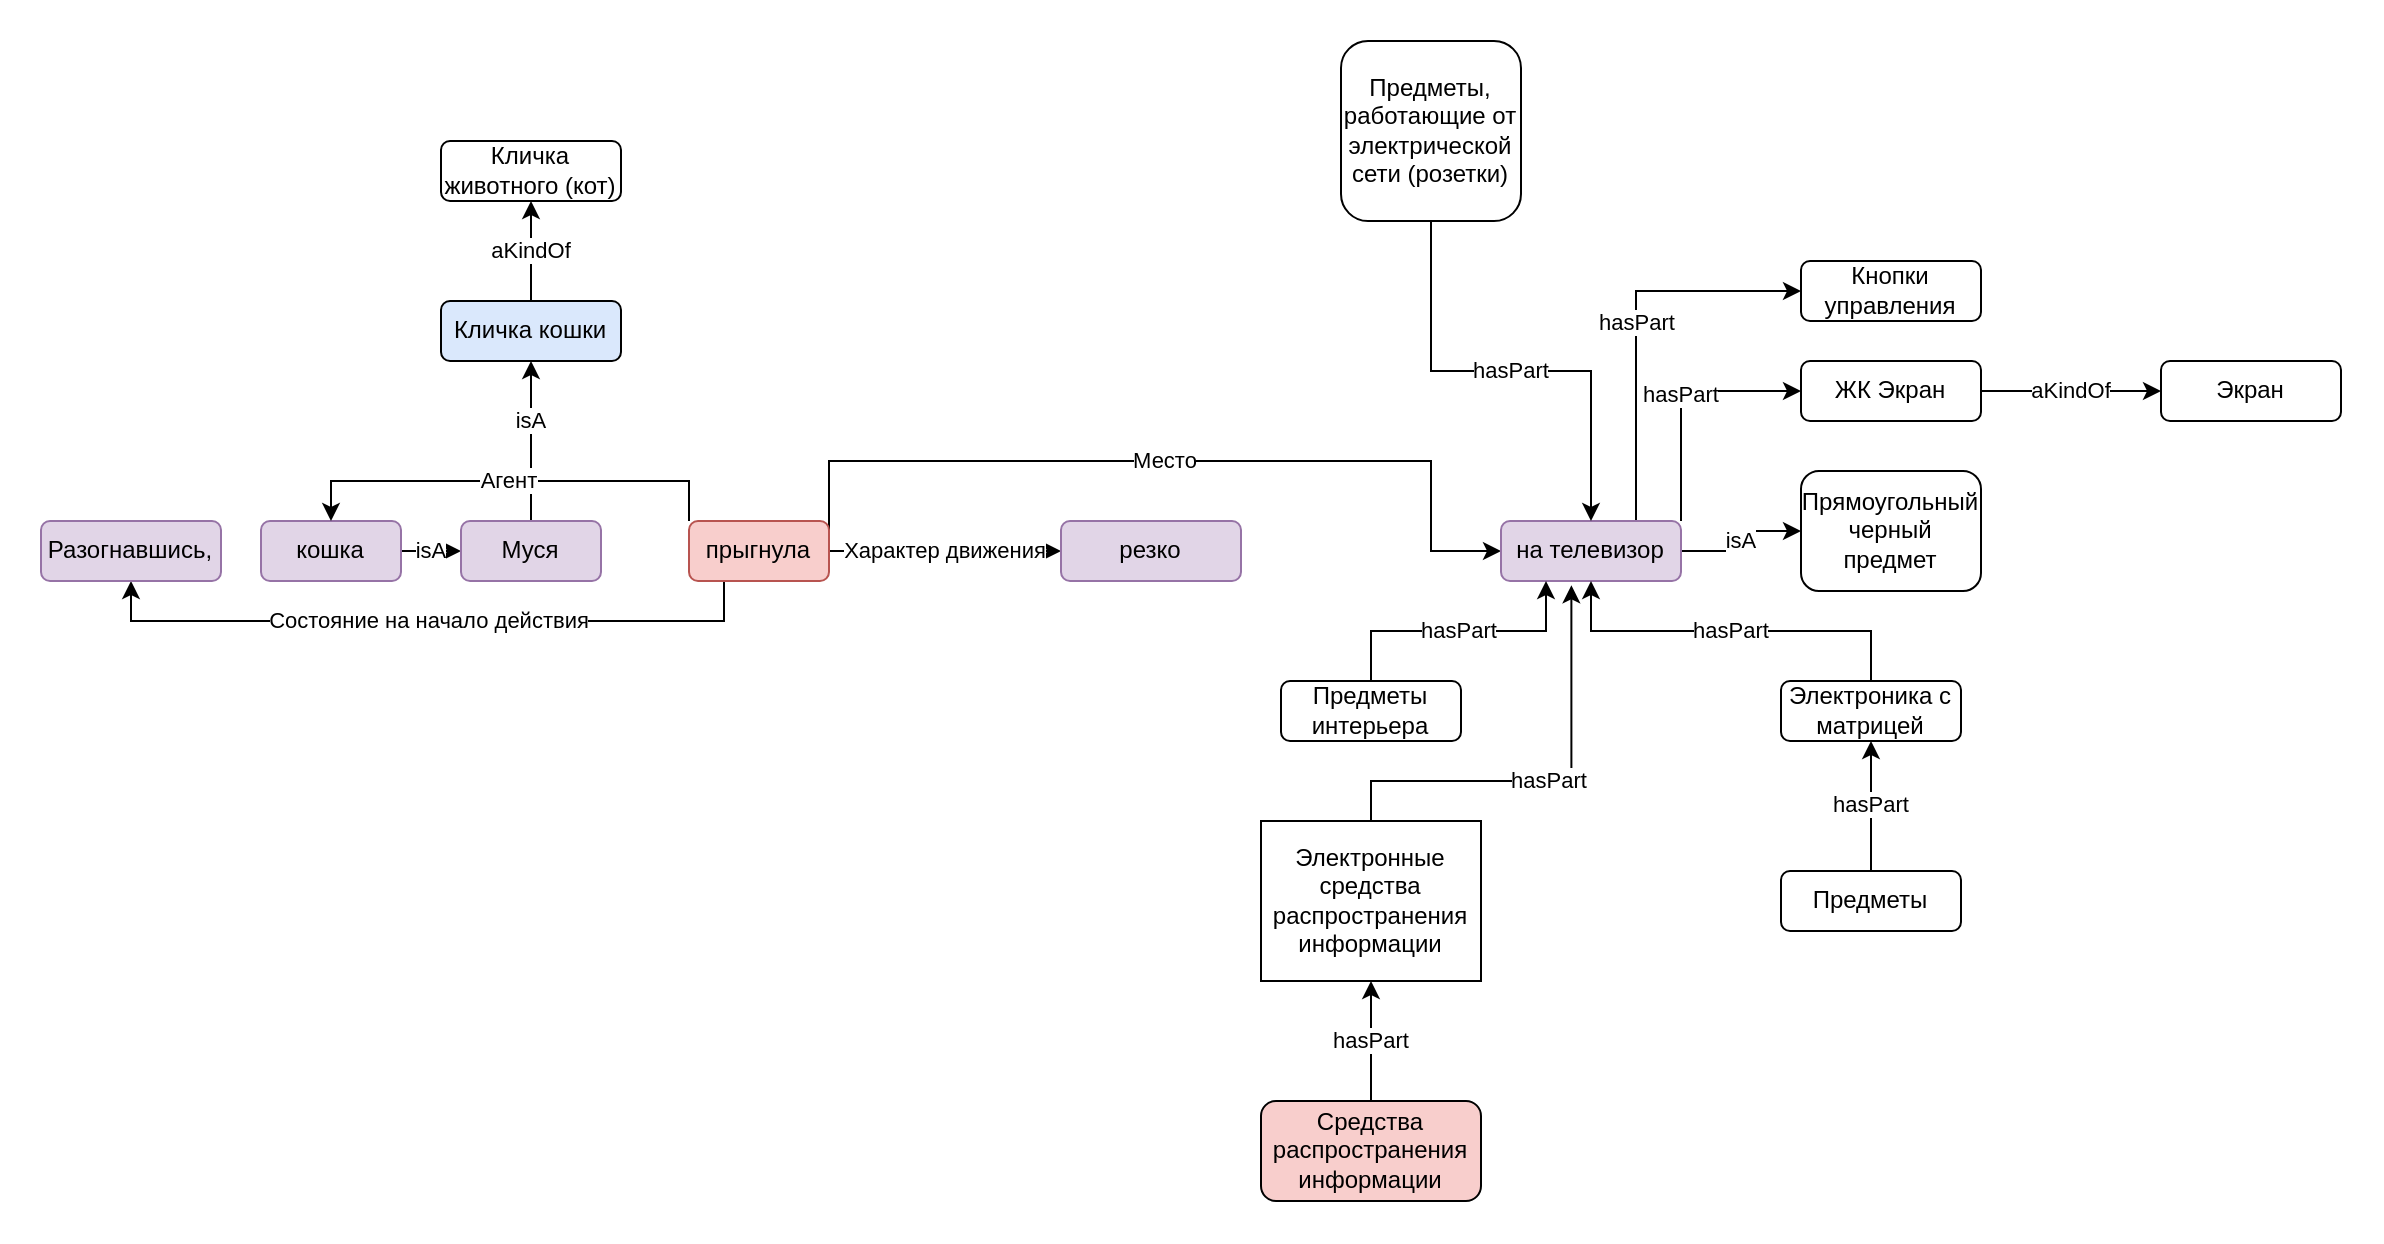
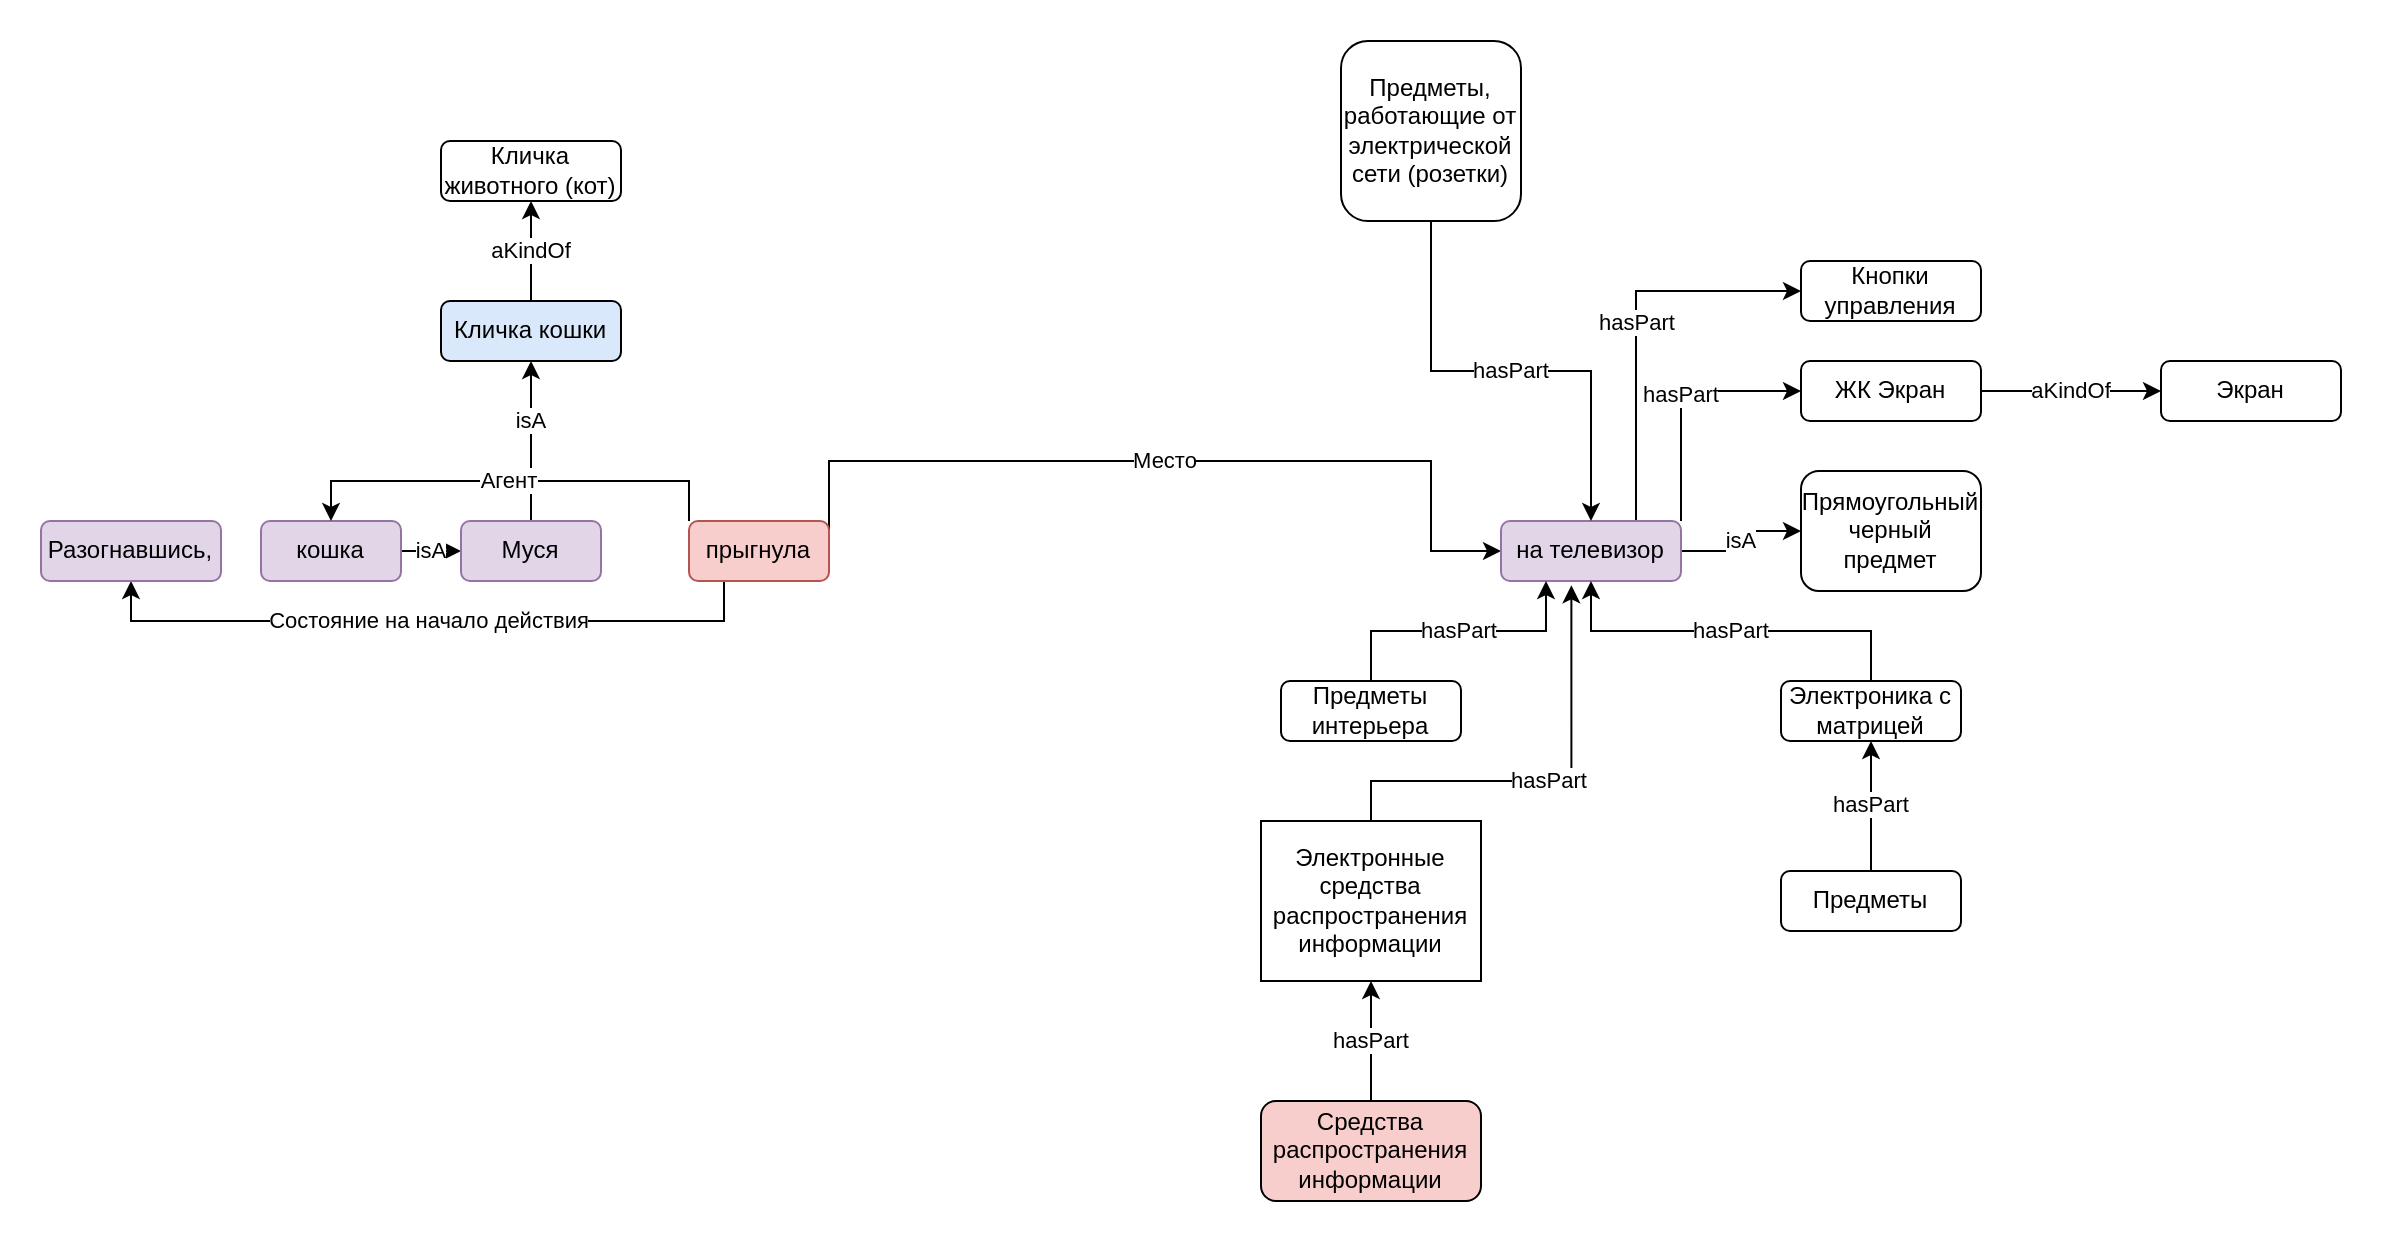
edge "прыгнула" -> "резко": removed, label "Характер движения"
node "резко": removed
